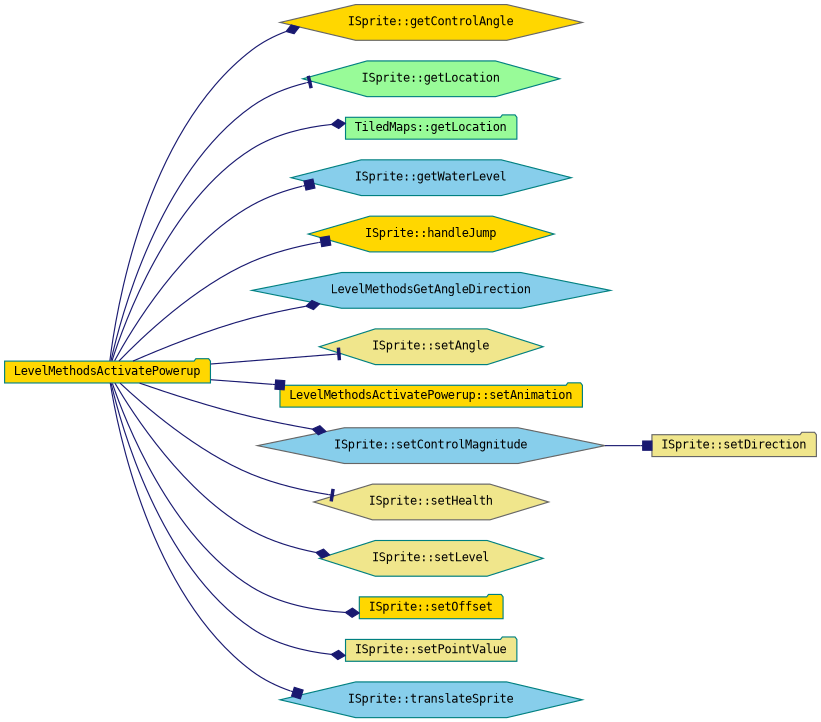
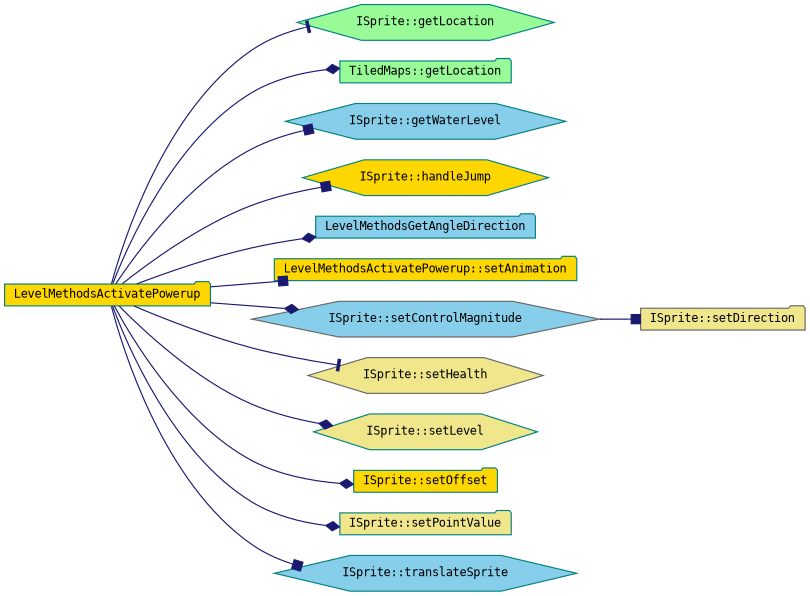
node "ISprite::getControlAngle": removed
node "LevelMethodsGetAngleDirection": shape hexagon -> folder
node "ISprite::setAngle": removed
